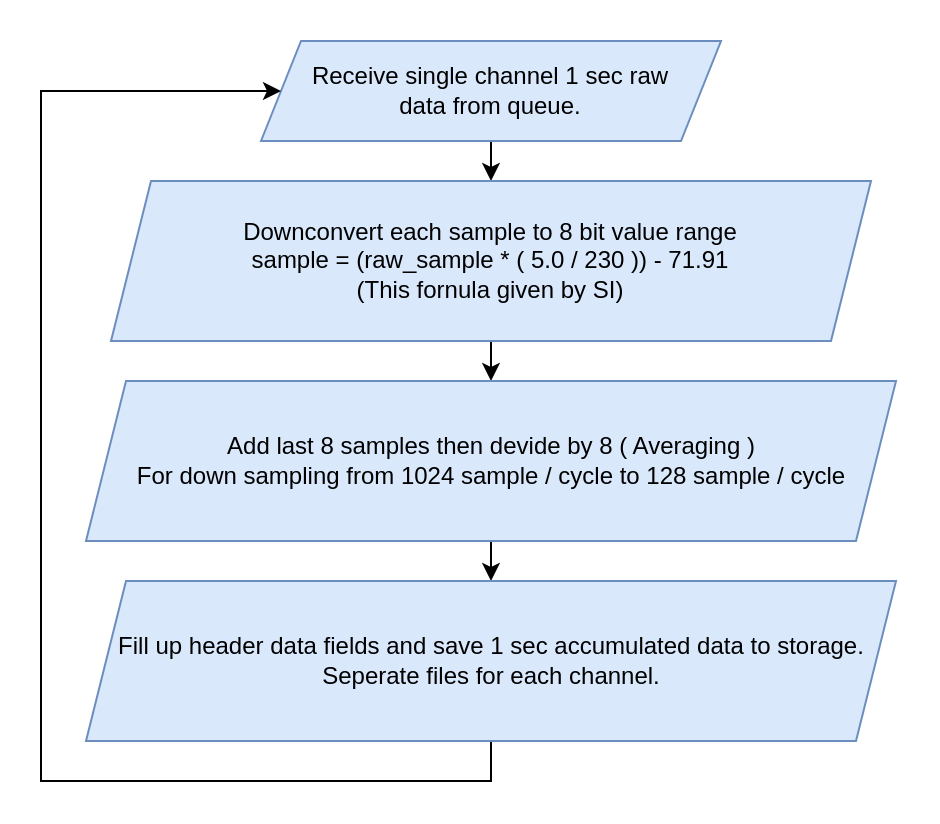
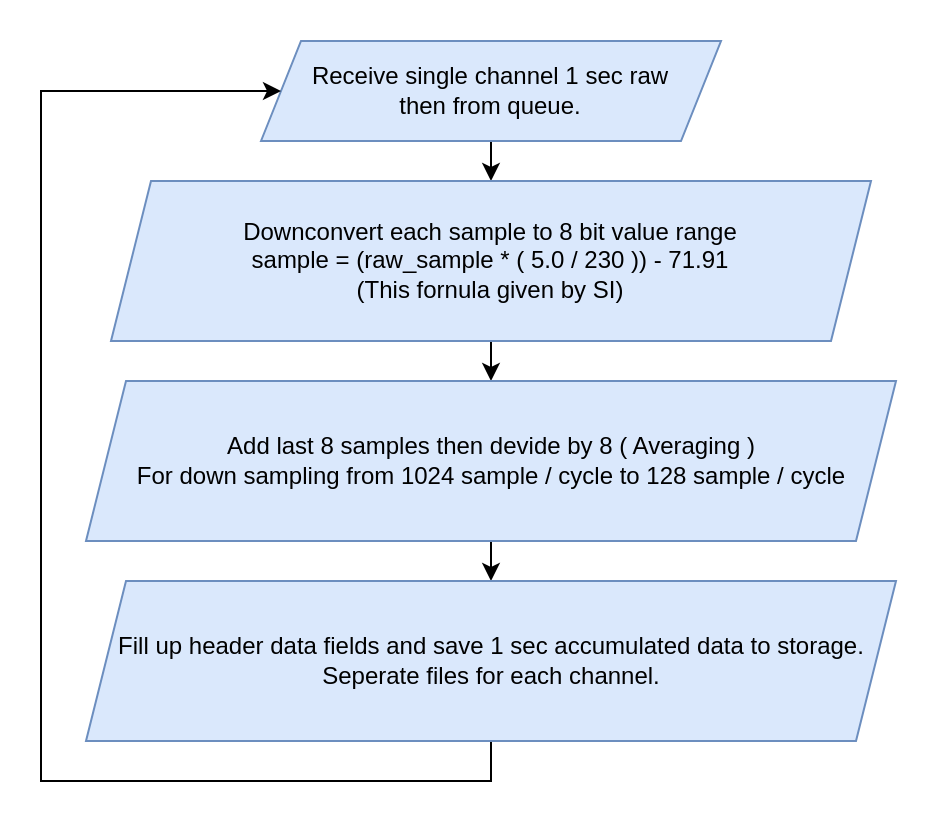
node "Receive single channel 1 sec raw data from queue.": label "Receive single channel 1 sec raw data from queue." -> "Receive single channel 1 sec raw then from queue."
